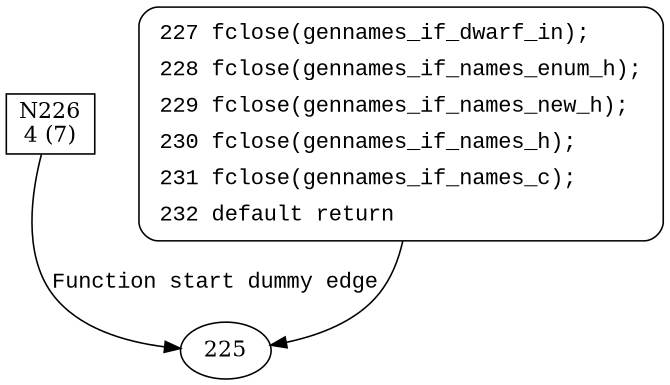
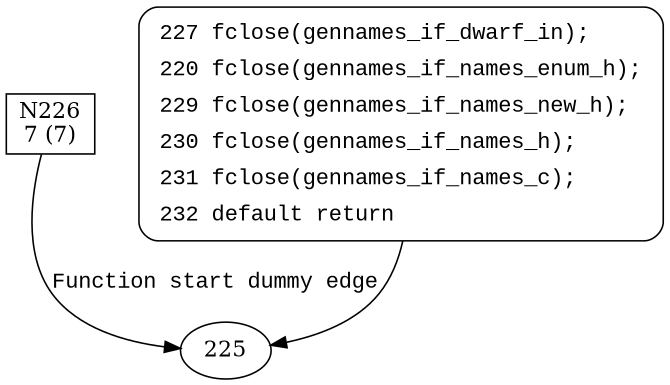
node "227": text "228" -> "220"
node "N226 4 (7)": label "N226 4 (7)" -> "N226 7 (7)"
